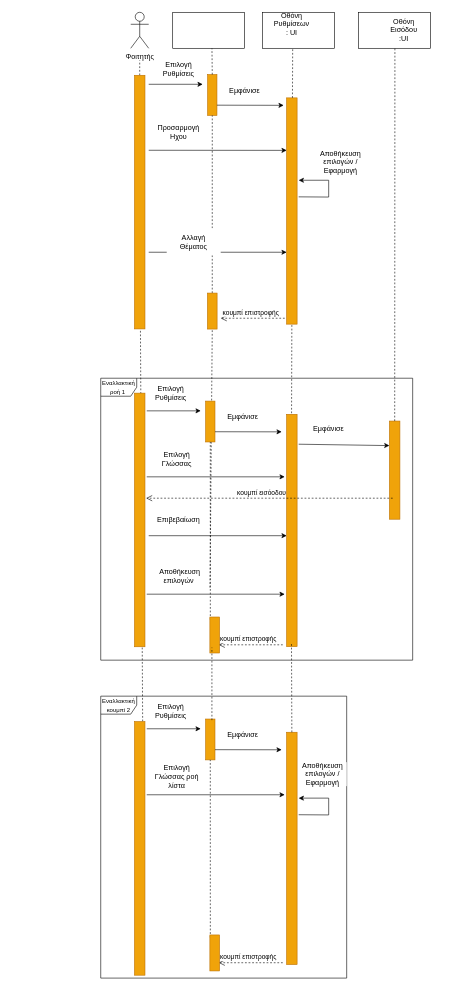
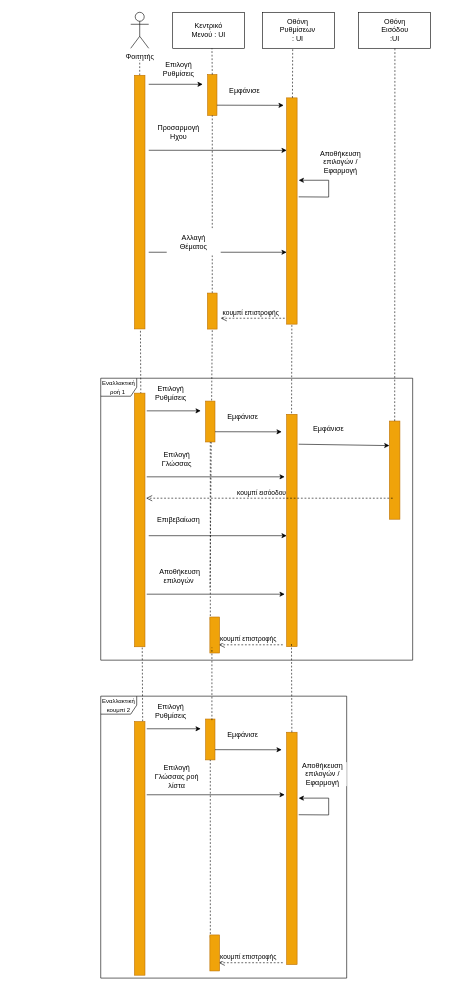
node "Οθόνη Ρυθμίσεων : UI": moved (292, 24) -> (298, 30)
node "Κεντρικό Μενού : UI": added
node "Οθόνη Εισόδου :UI": moved (404, 30) -> (395, 30)
